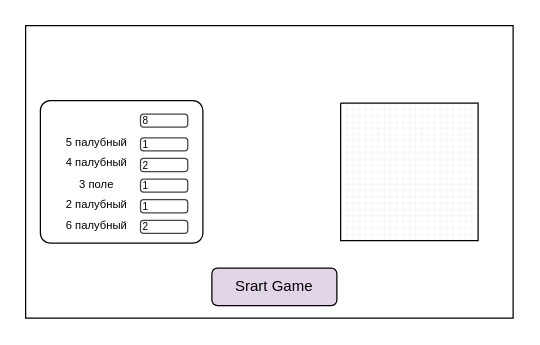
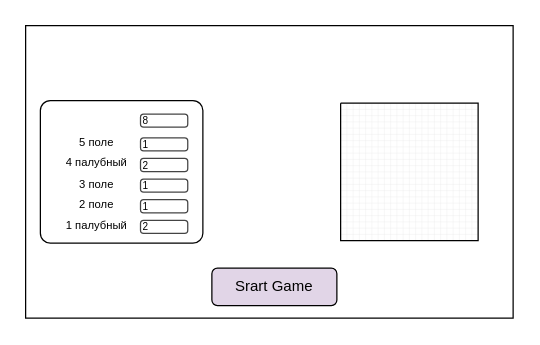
node "5 палубный": label "5 палубный" -> "5 поле"
node "2 палубный": label "2 палубный" -> "2 поле"
node "6 палубный": label "6 палубный" -> "1 палубный"
